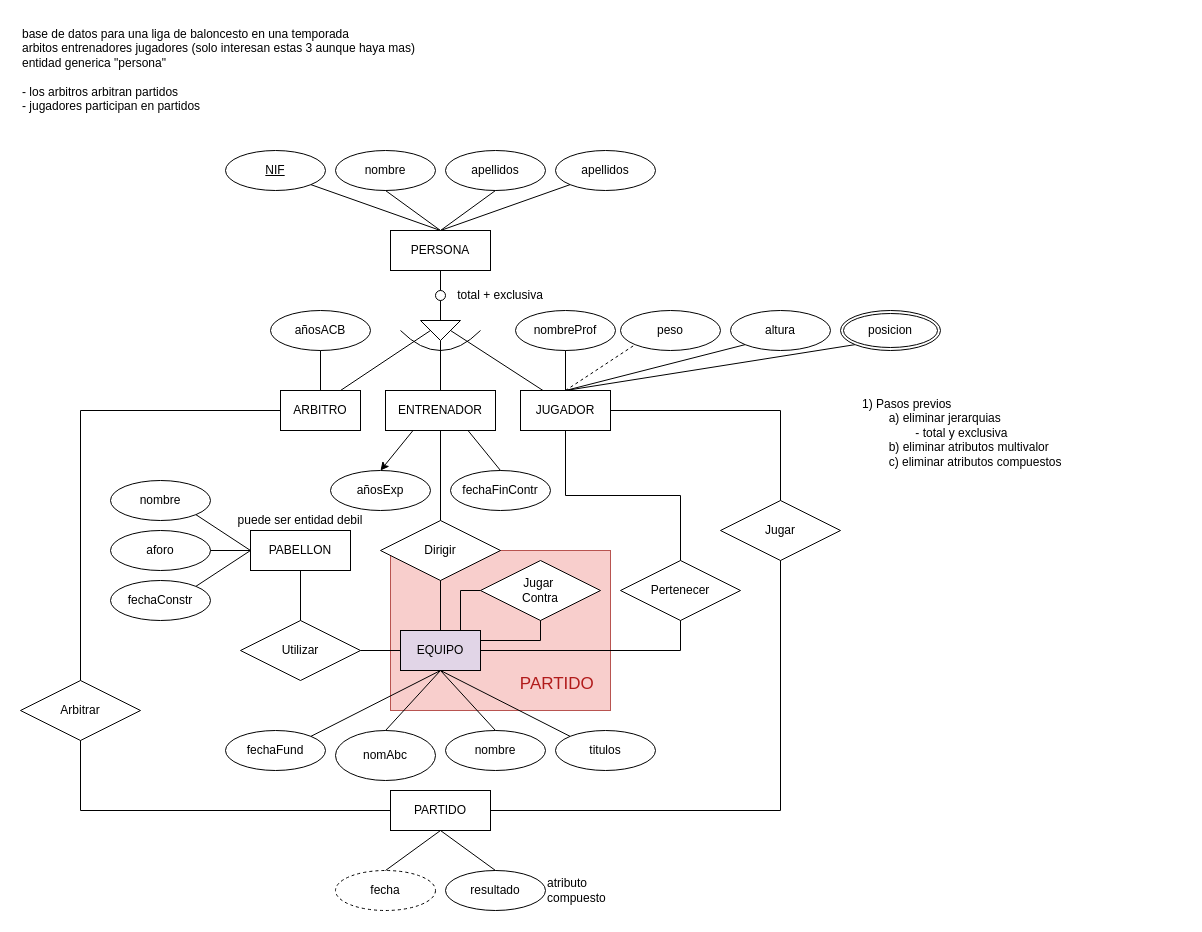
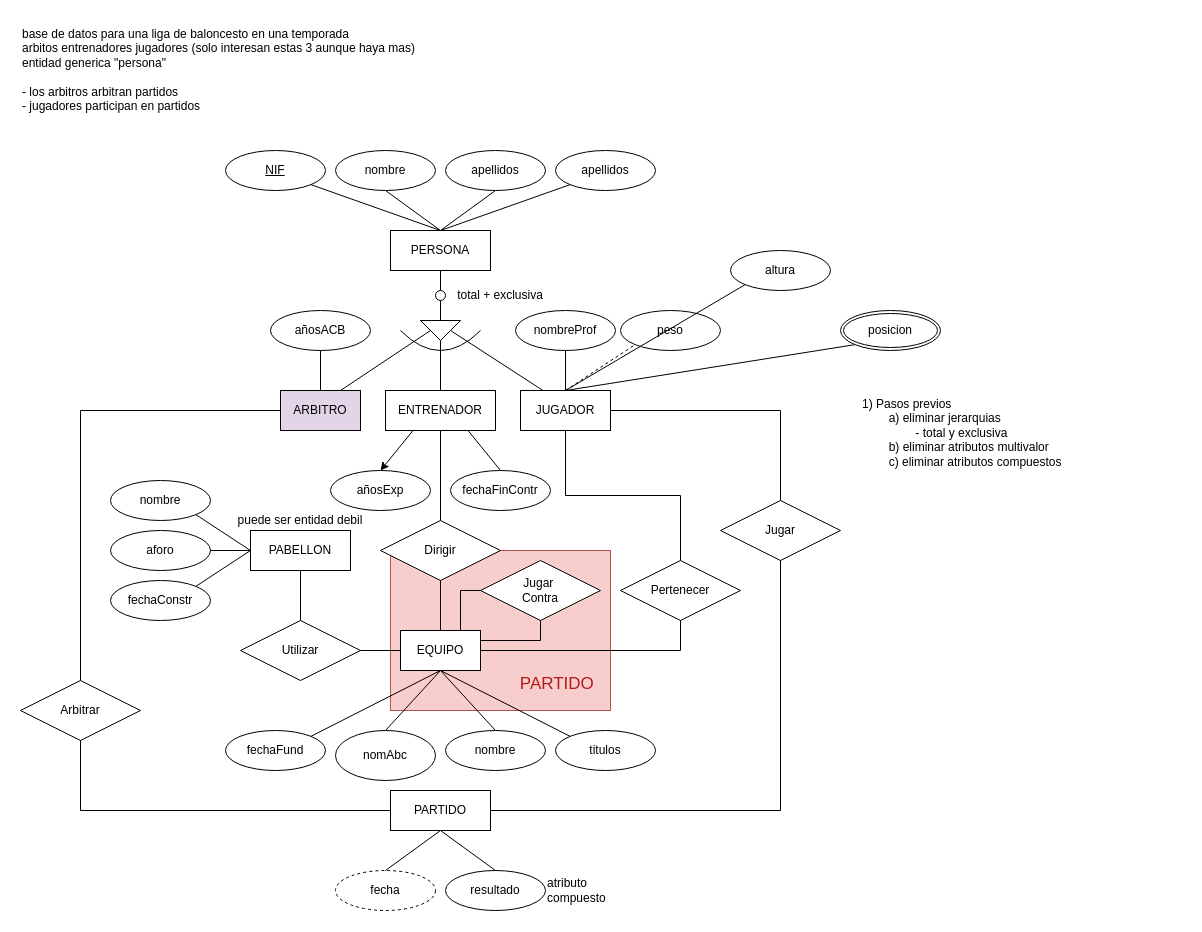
node "altura": moved (781, 331) -> (781, 271)
node "ARBITRO": fillcolor #ffffff -> #e1d5e7
node "EQUIPO": fillcolor #e1d5e7 -> #ffffff
